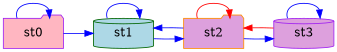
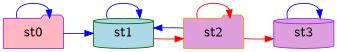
edge "st3" -> "st2": removed
edge "st1" -> "st2": color blue -> red
edge "st2" -> "st3": color blue -> red
